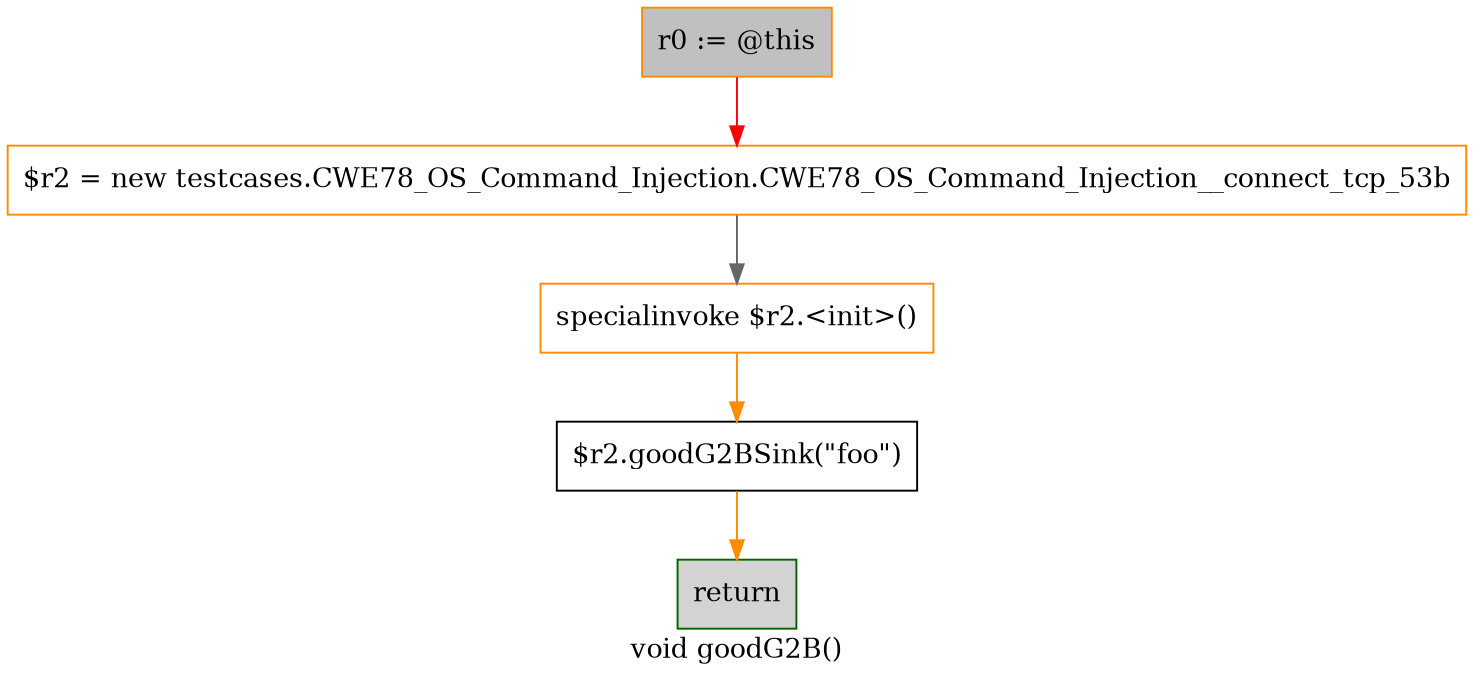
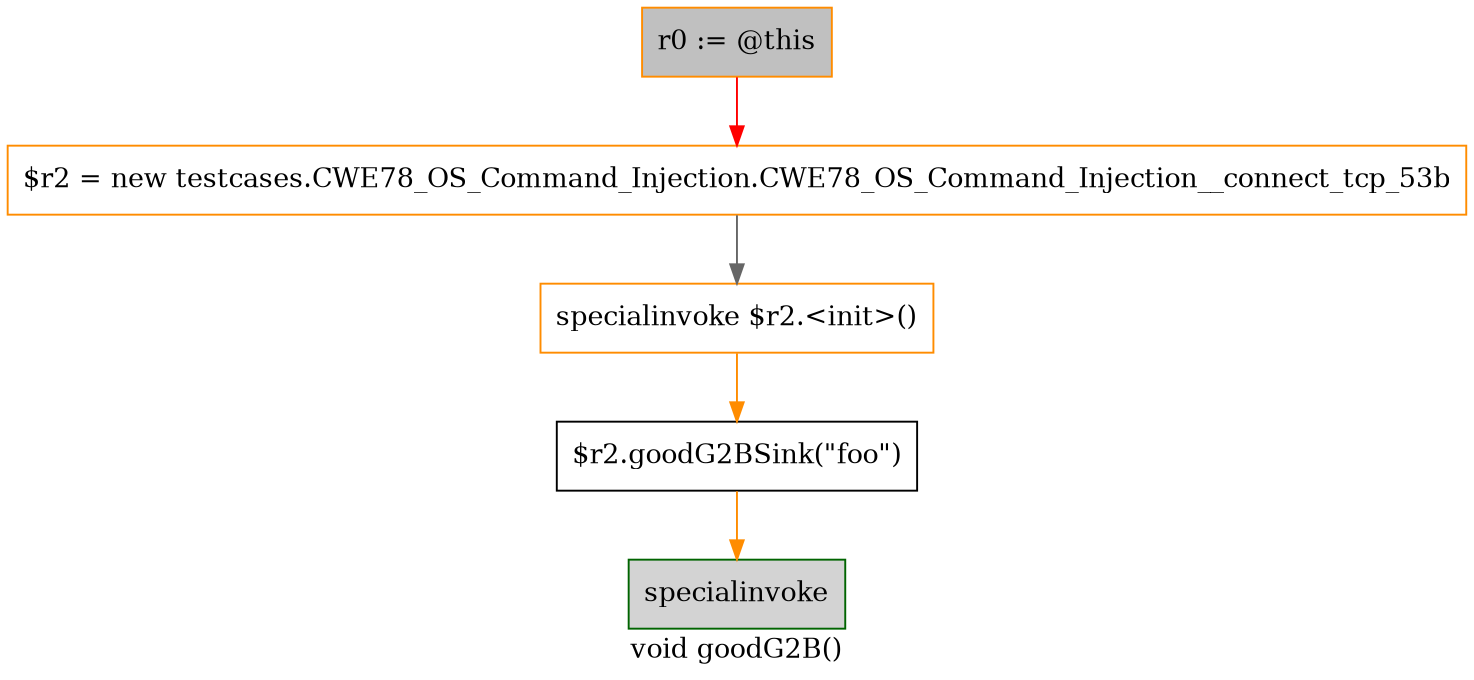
node "return": label "return" -> "specialinvoke"
